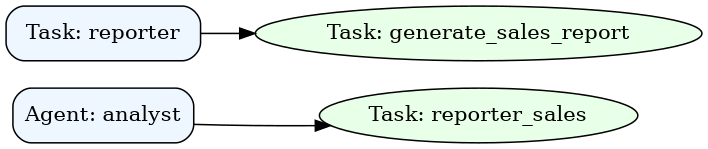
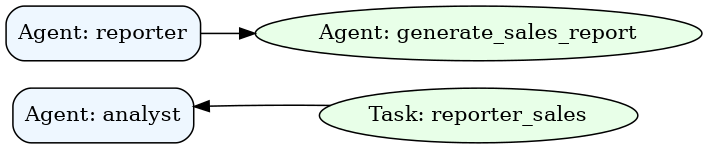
node "Task: reporter": label "Task: reporter" -> "Agent: reporter"
node "Task: generate_sales_report": label "Task: generate_sales_report" -> "Agent: generate_sales_report"
edge "Agent: analyst" -> "Task: reporter_sales": reversed
